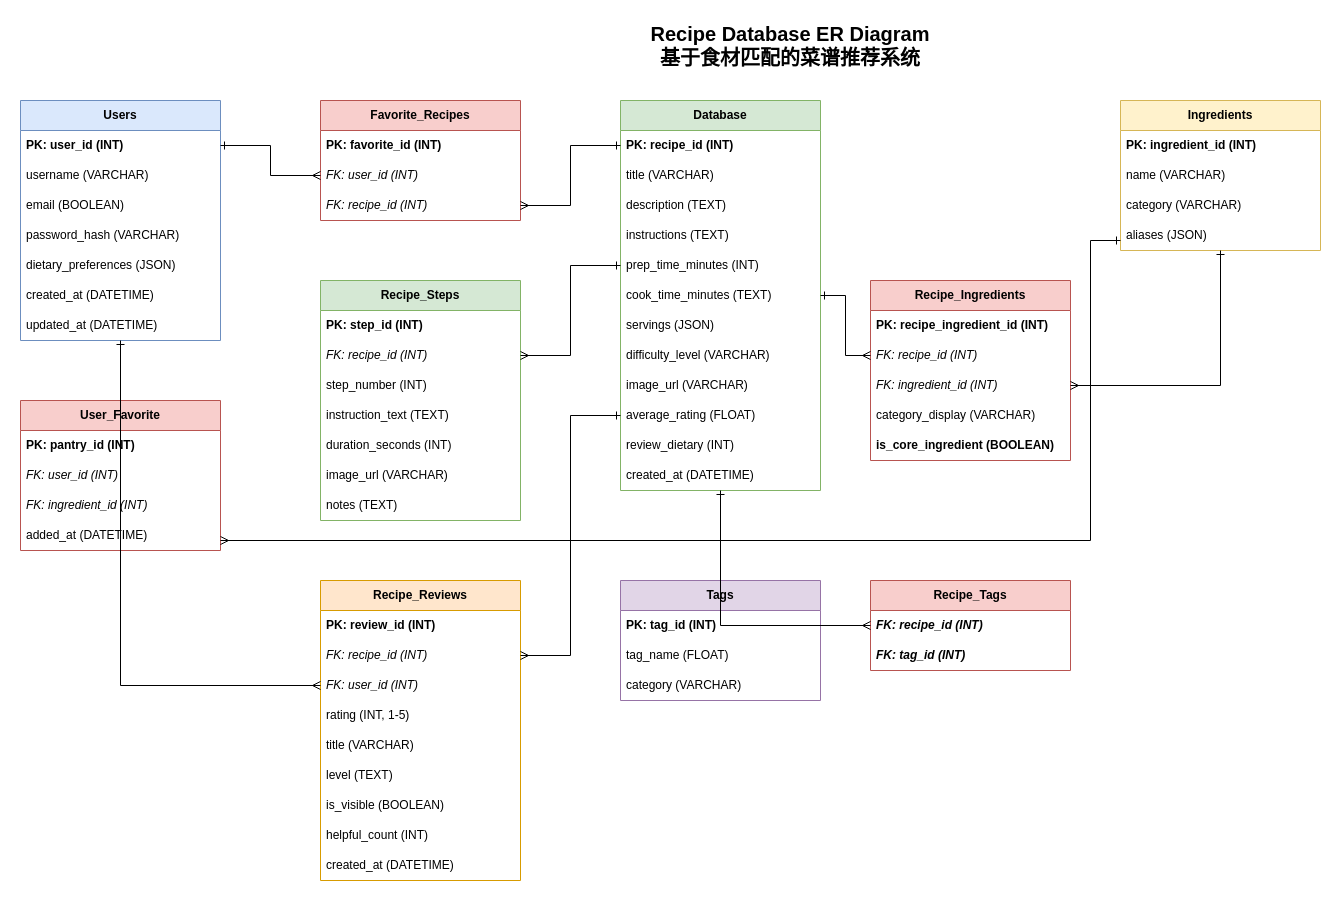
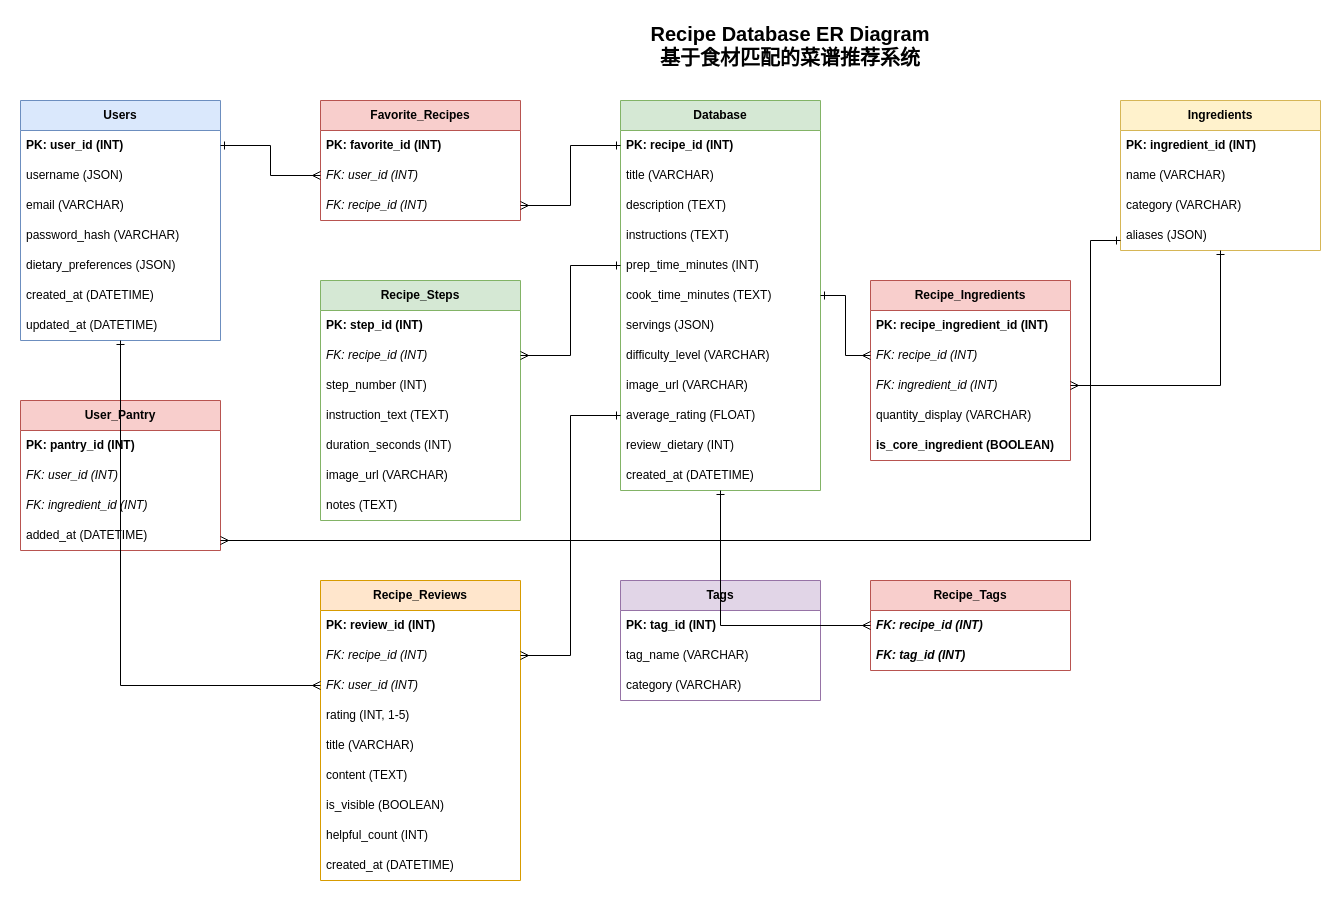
node "username (VARCHAR)": label "username (VARCHAR)" -> "username (JSON)"
node "email (BOOLEAN)": label "email (BOOLEAN)" -> "email (VARCHAR)"
node "User_Favorite": label "User_Favorite" -> "User_Pantry"
node "category_display (VARCHAR)": label "category_display (VARCHAR)" -> "quantity_display (VARCHAR)"
node "tag_name (FLOAT)": label "tag_name (FLOAT)" -> "tag_name (VARCHAR)"
node "level (TEXT)": label "level (TEXT)" -> "content (TEXT)"
